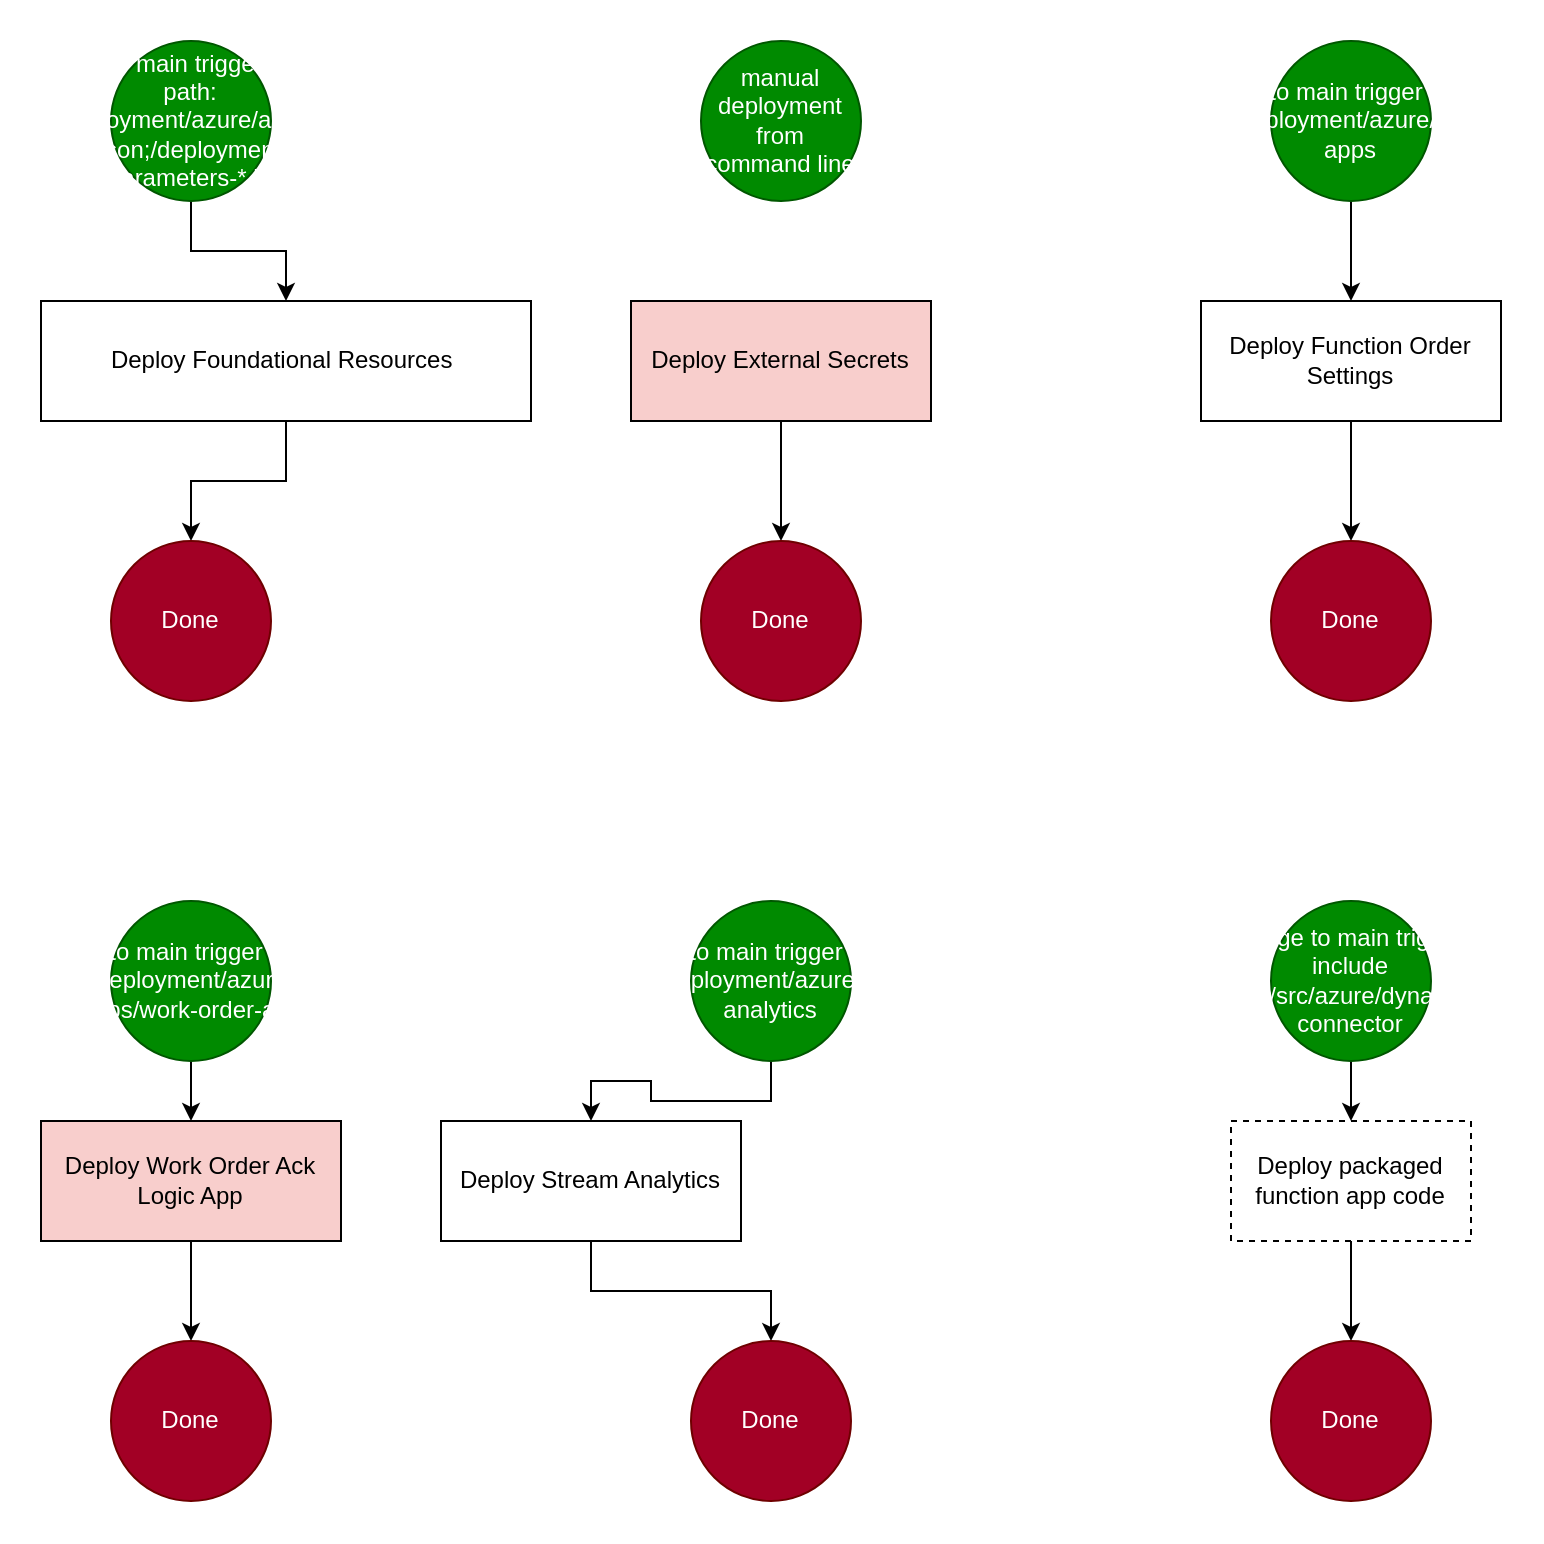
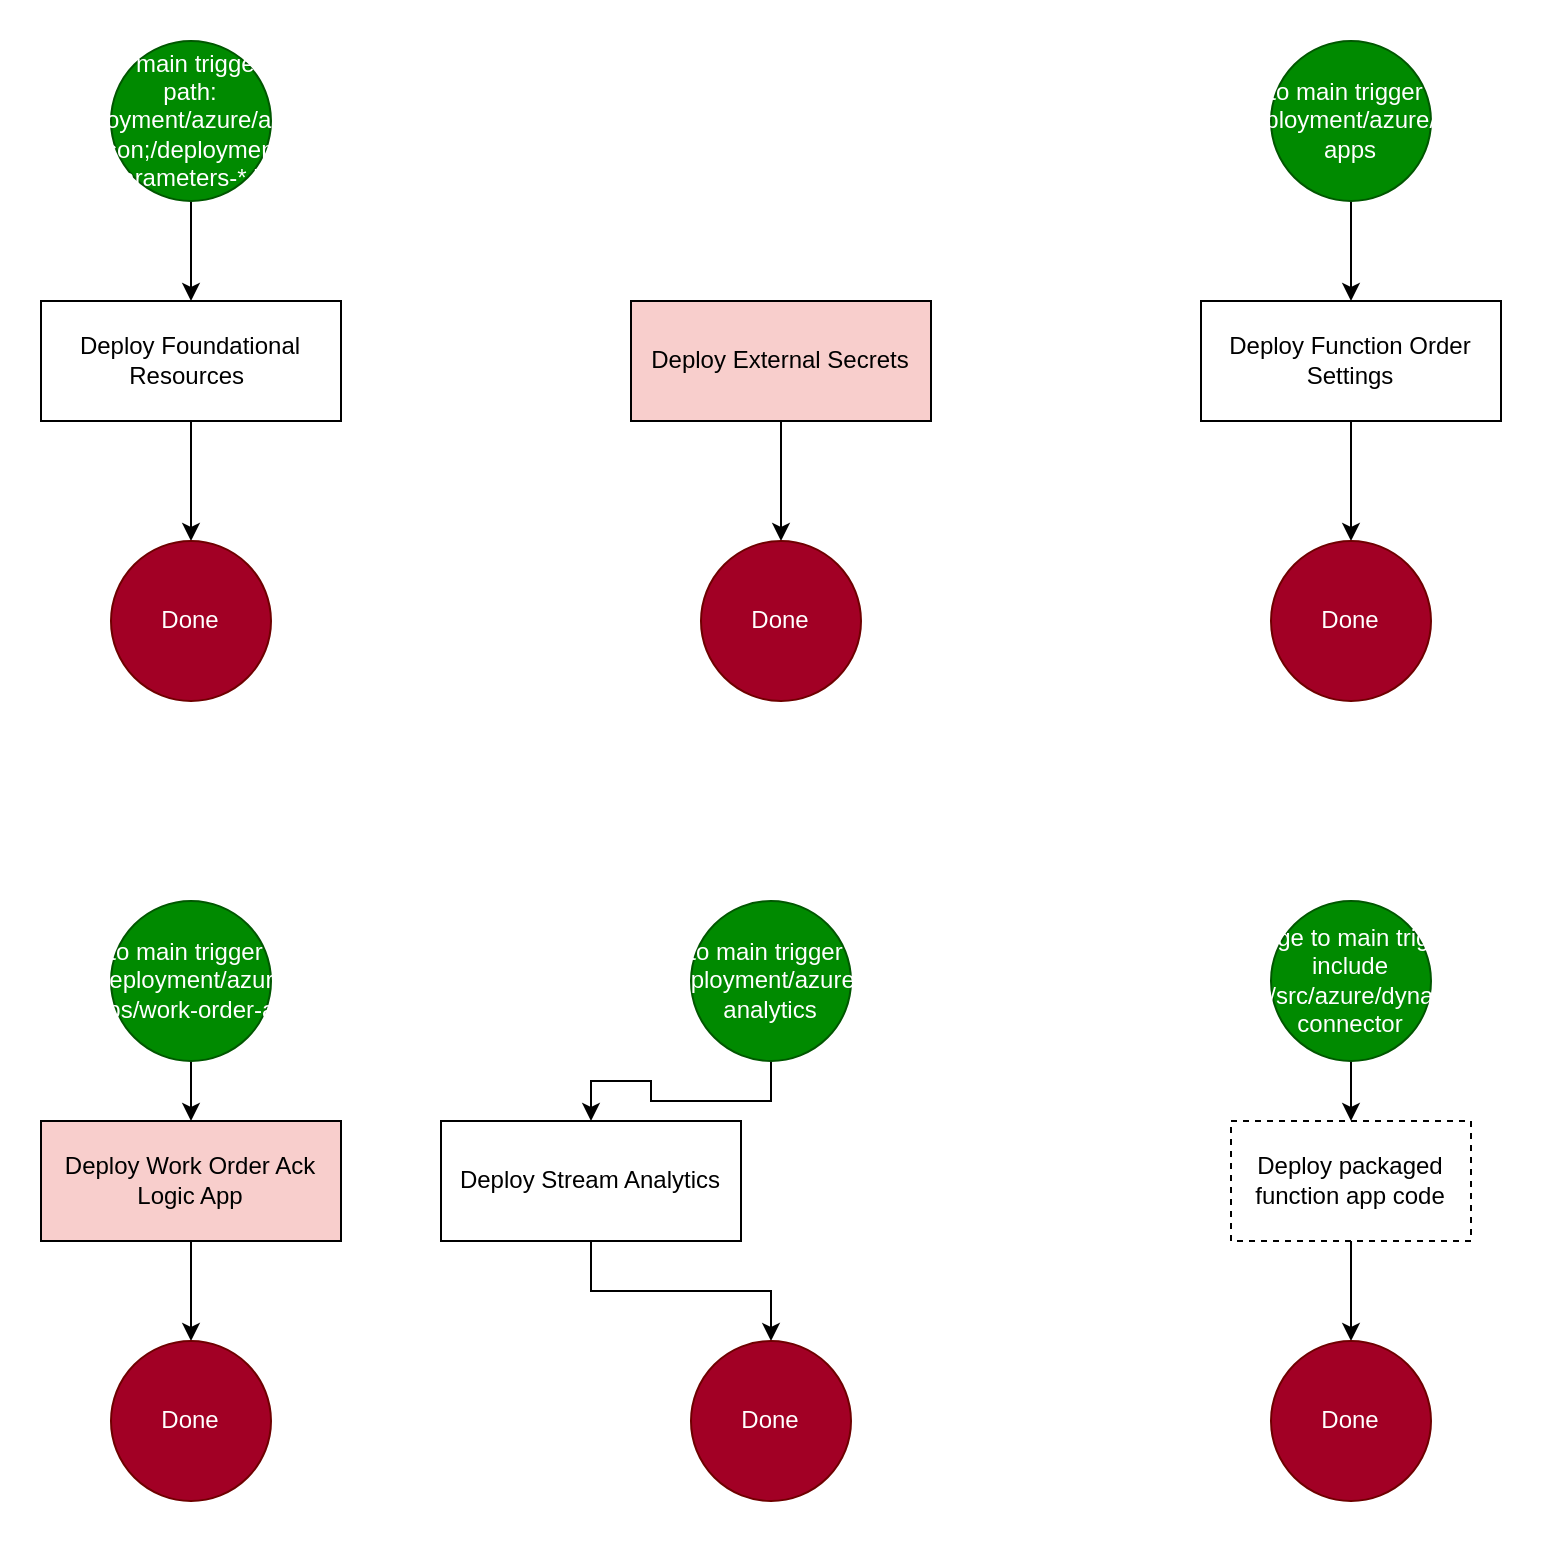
node "manual deployment from command line": removed
node "Deploy Foundational Resources": size 490x120 -> 300x120
